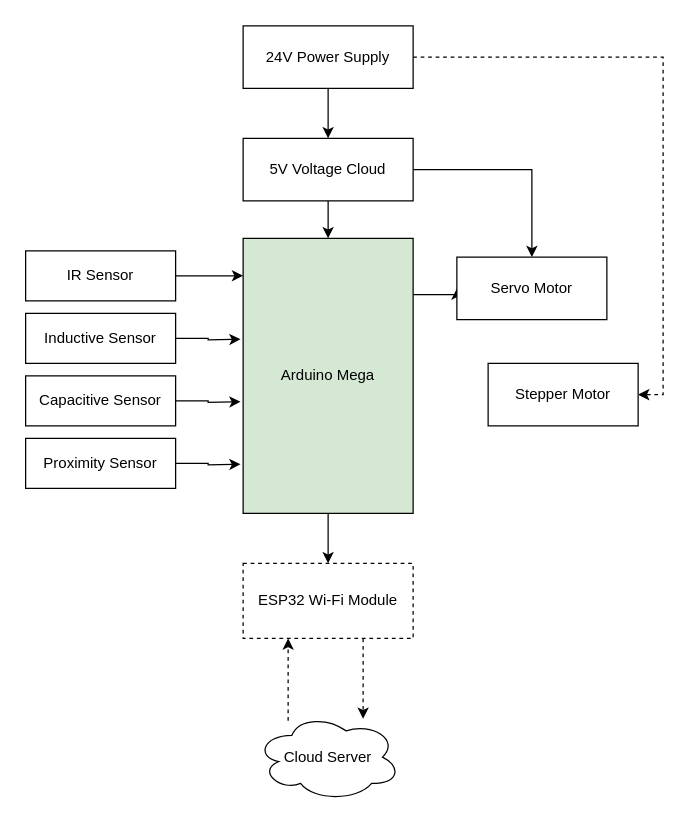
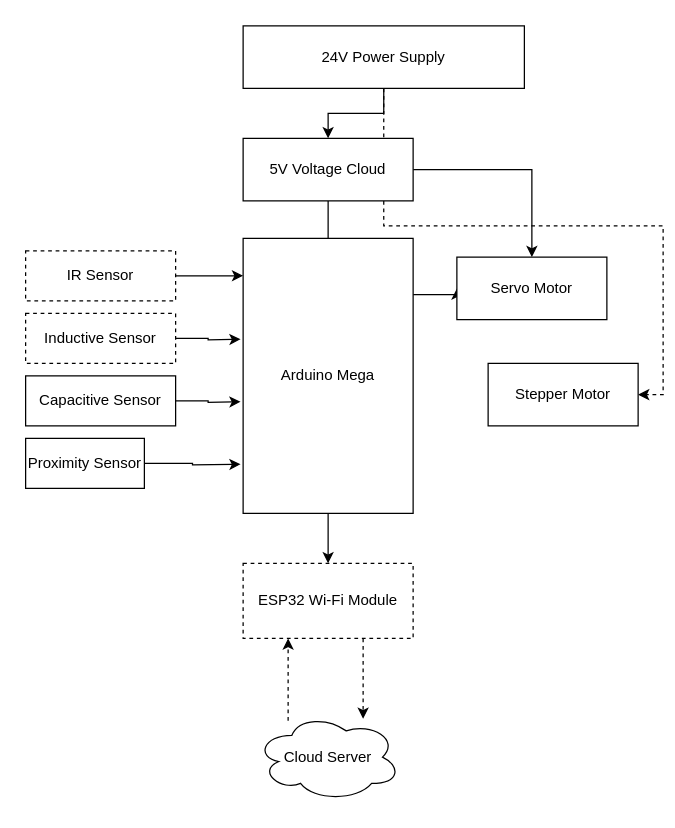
node "24V Power Supply": size 170x63 -> 281x63
edge "5V Voltage Cloud" -> "Arduino Mega": arrowhead classic -> none
node "IR Sensor": style solid -> dashed
node "Inductive Sensor": style solid -> dashed
node "Arduino Mega": fillcolor #d5e8d4 -> #ffffff
node "Proximity Sensor": size 150x50 -> 119x50
